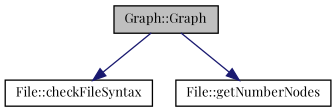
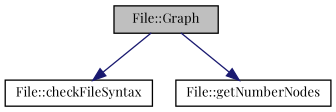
node "Graph::Graph": label "Graph::Graph" -> "File::Graph"
